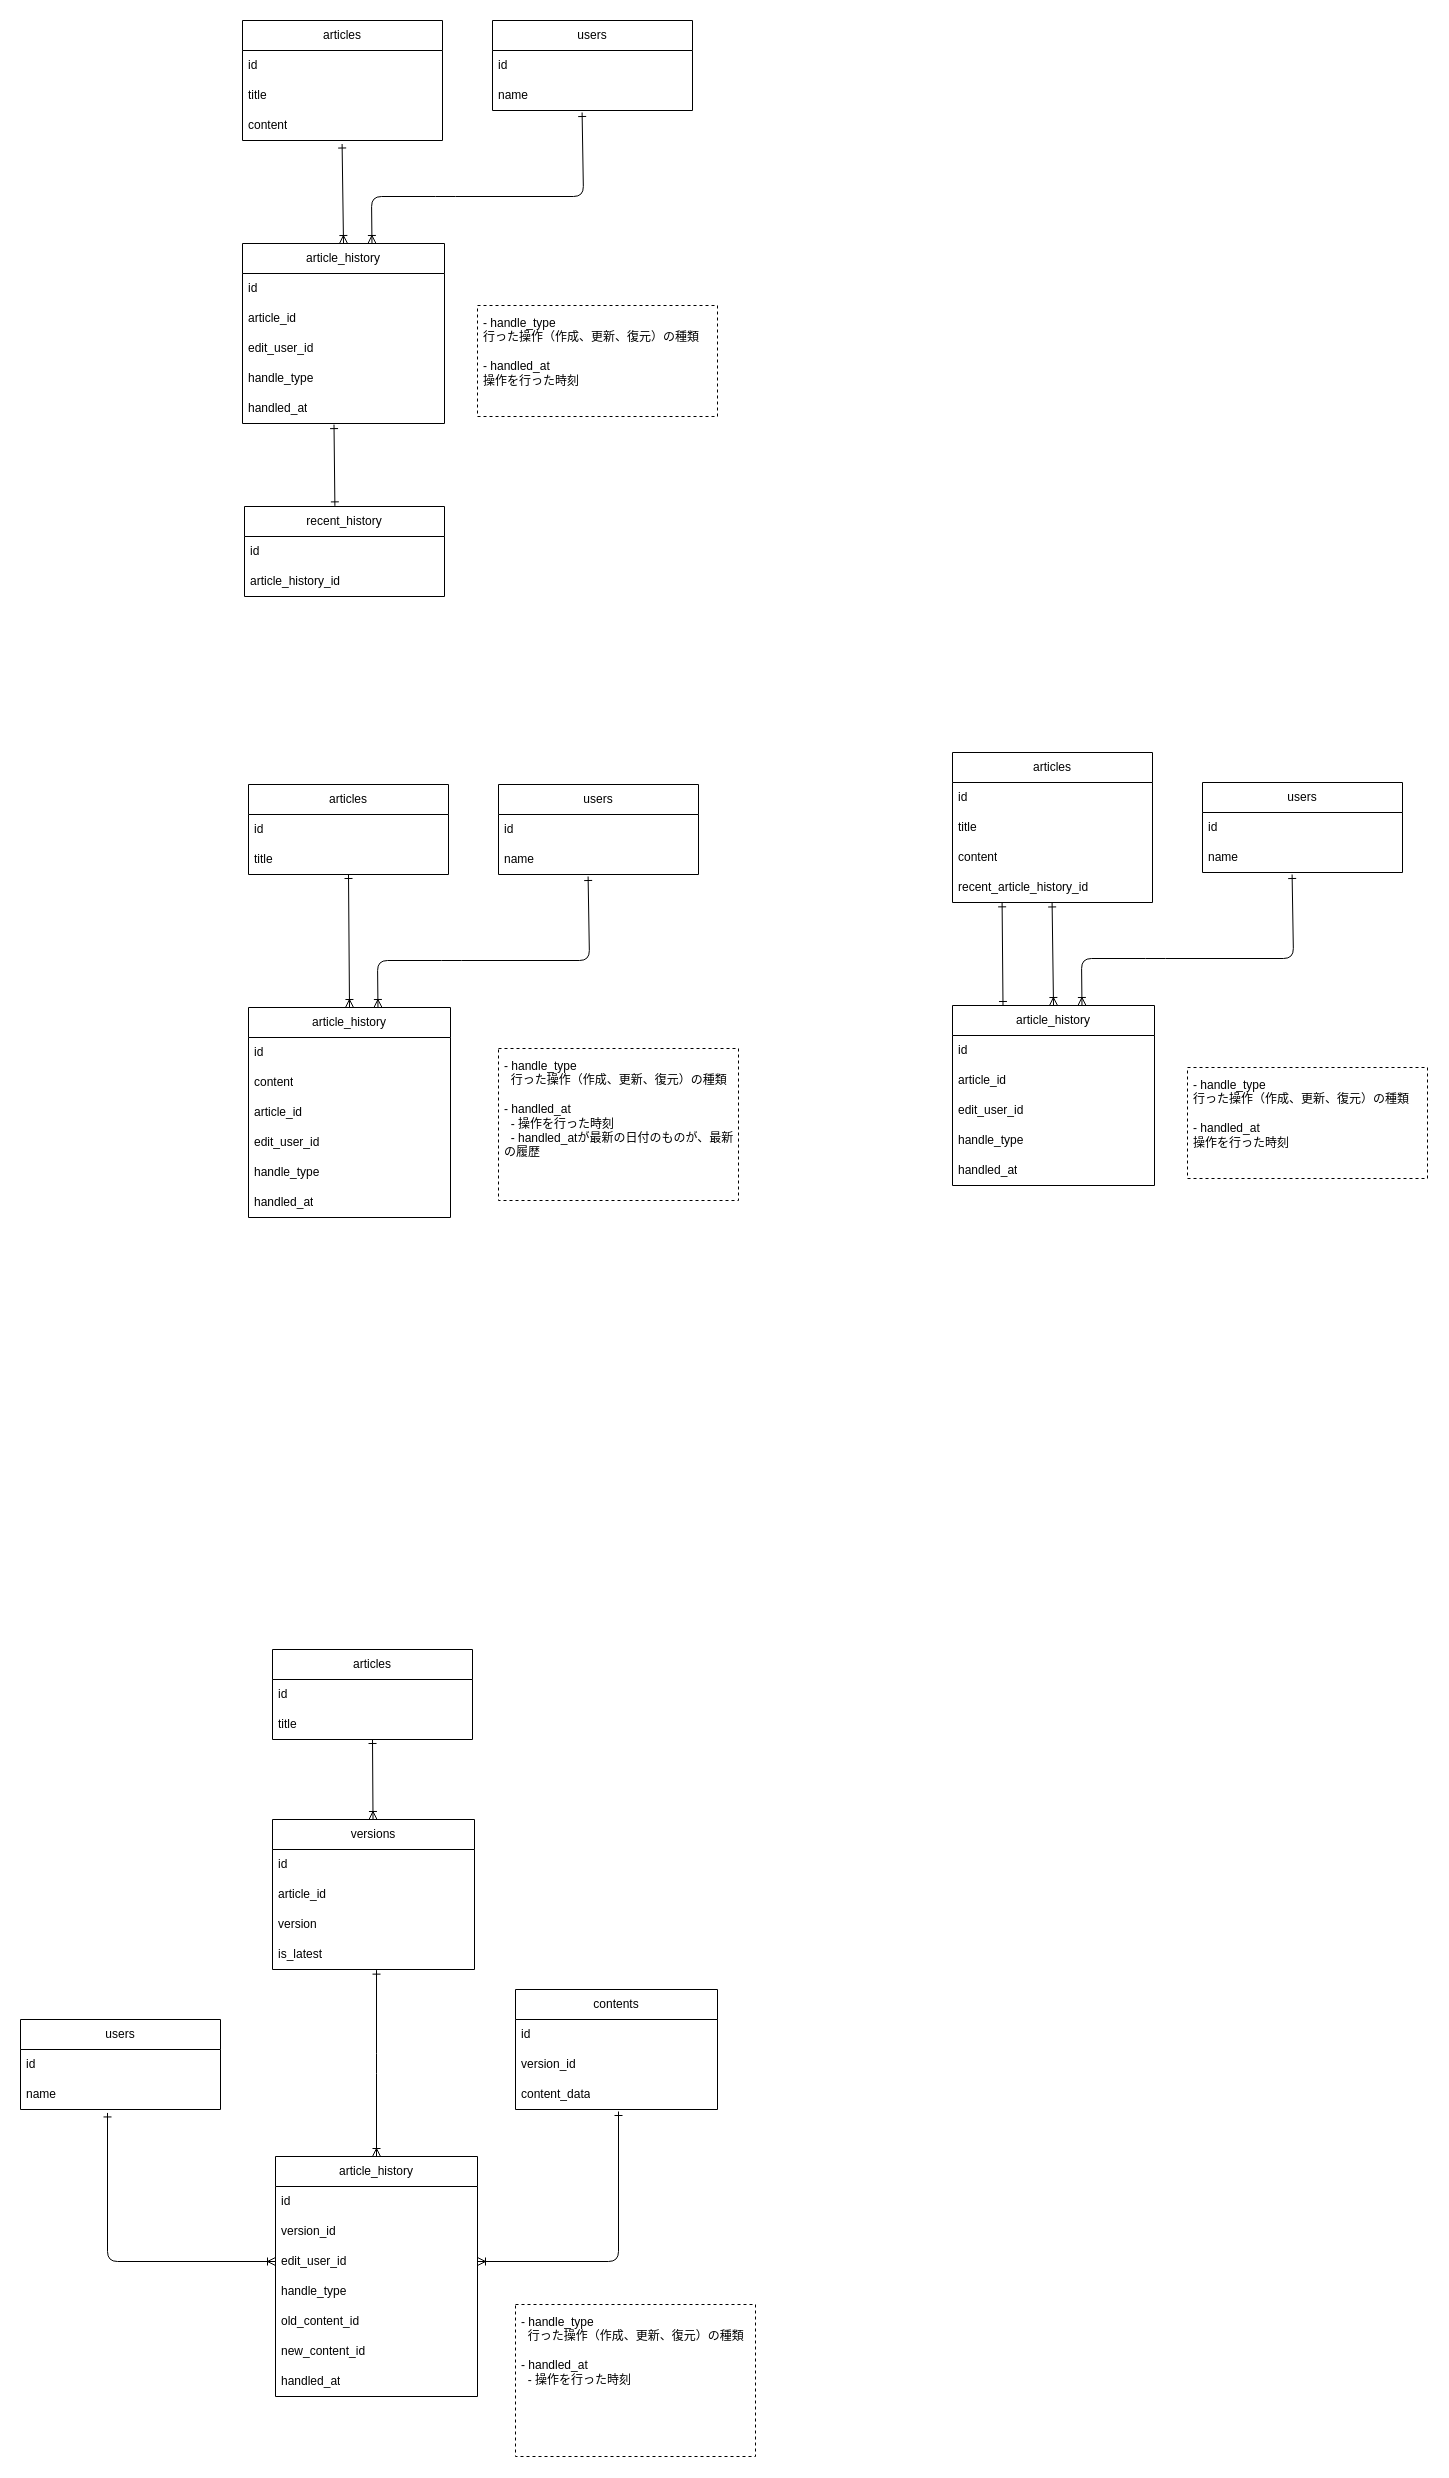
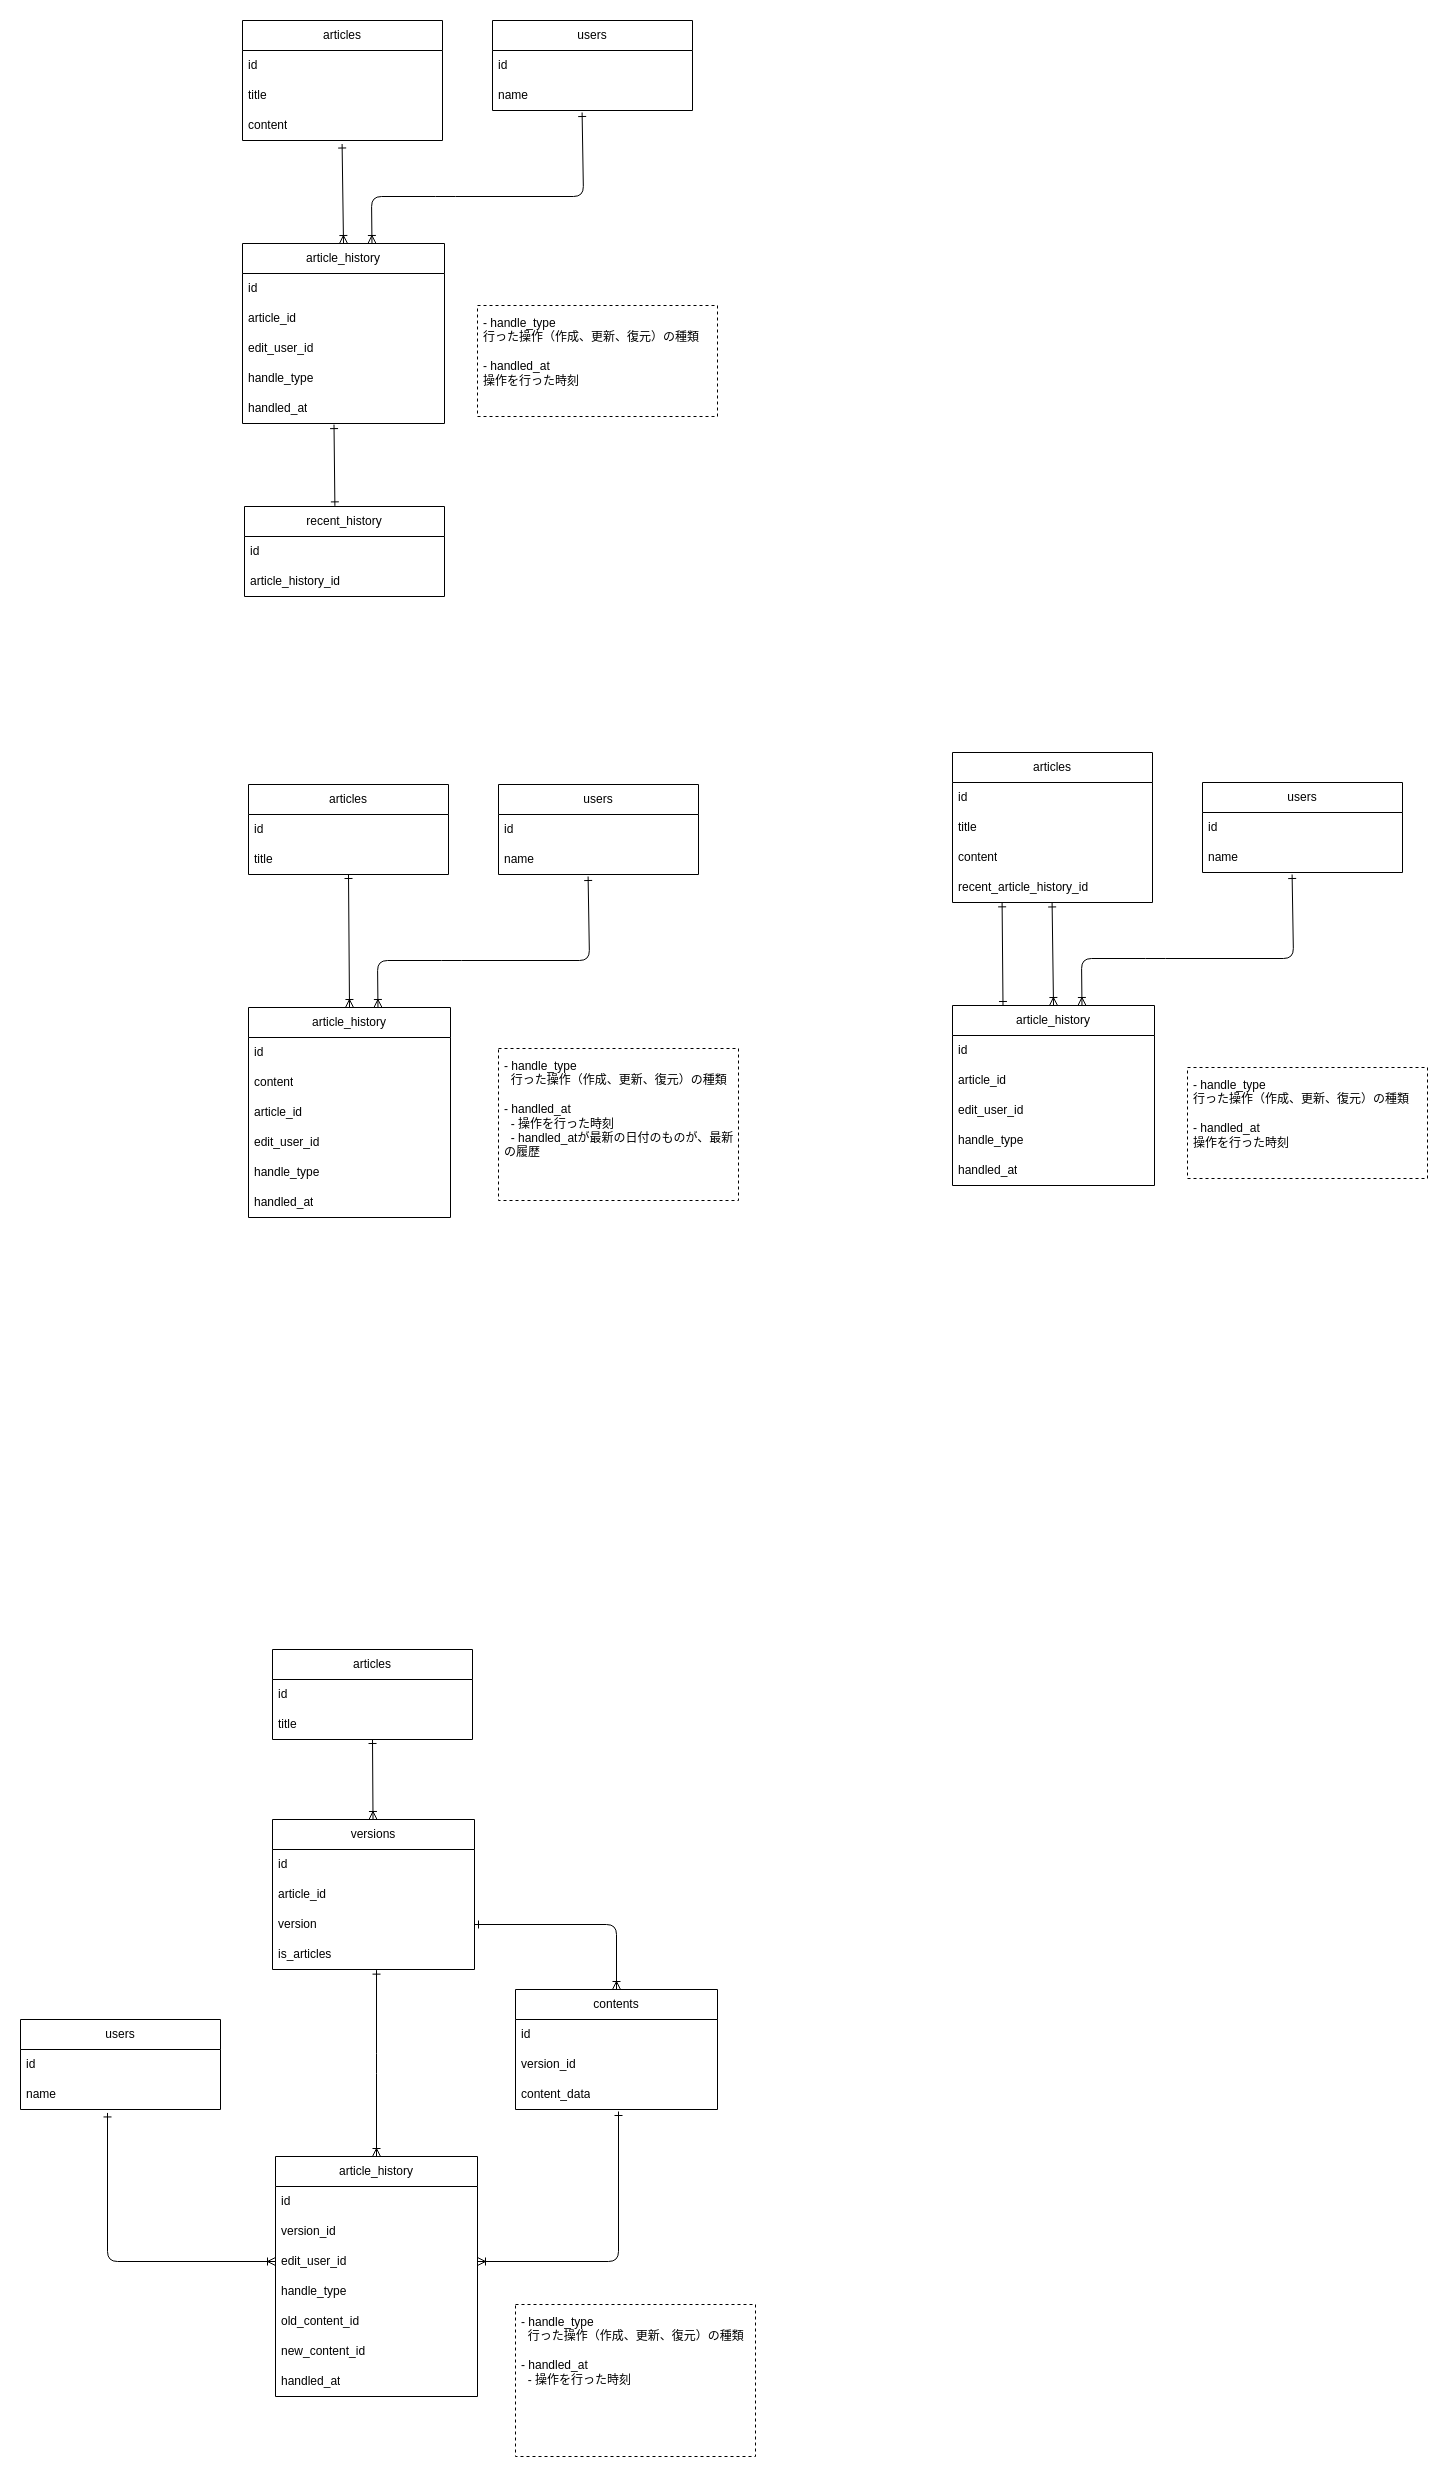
edge "version" -- "contents": added
node "is_latest": label "is_latest" -> "is_articles"
